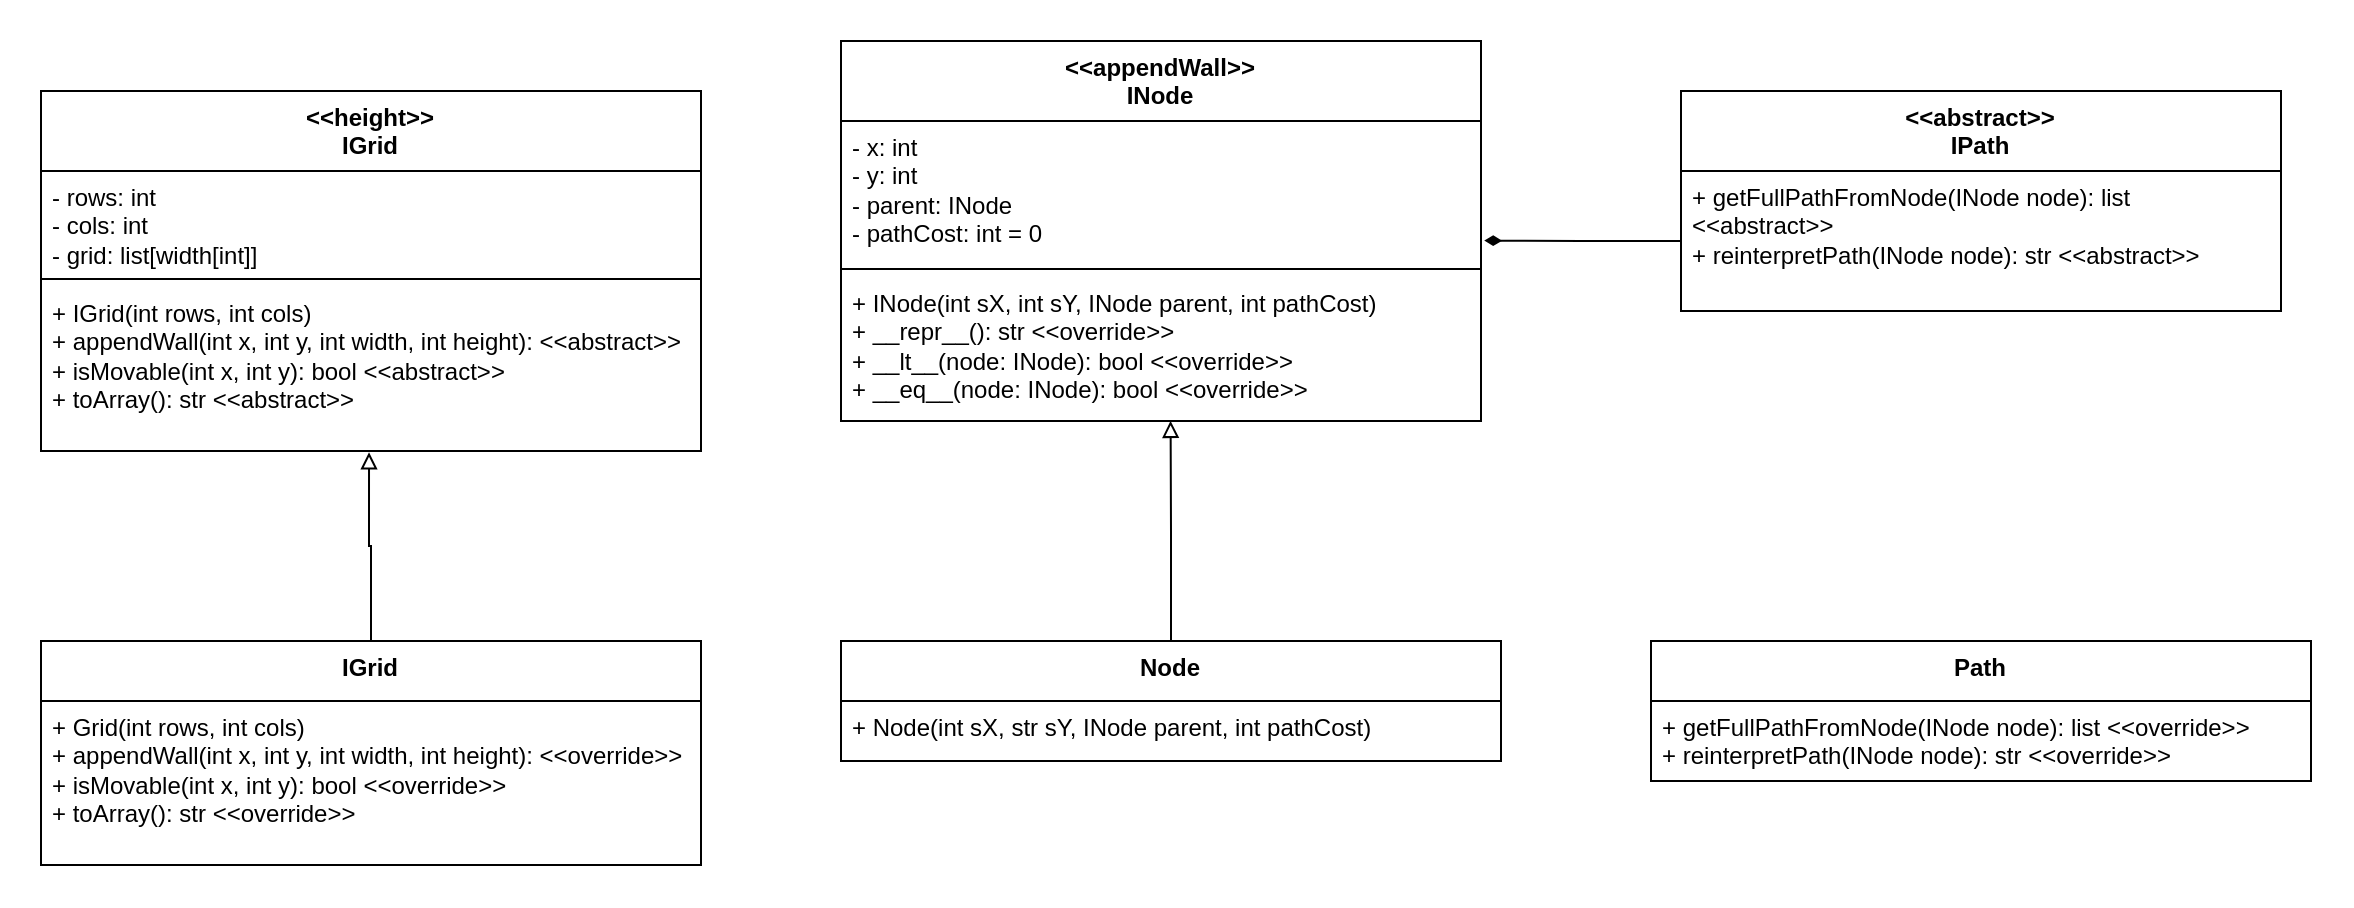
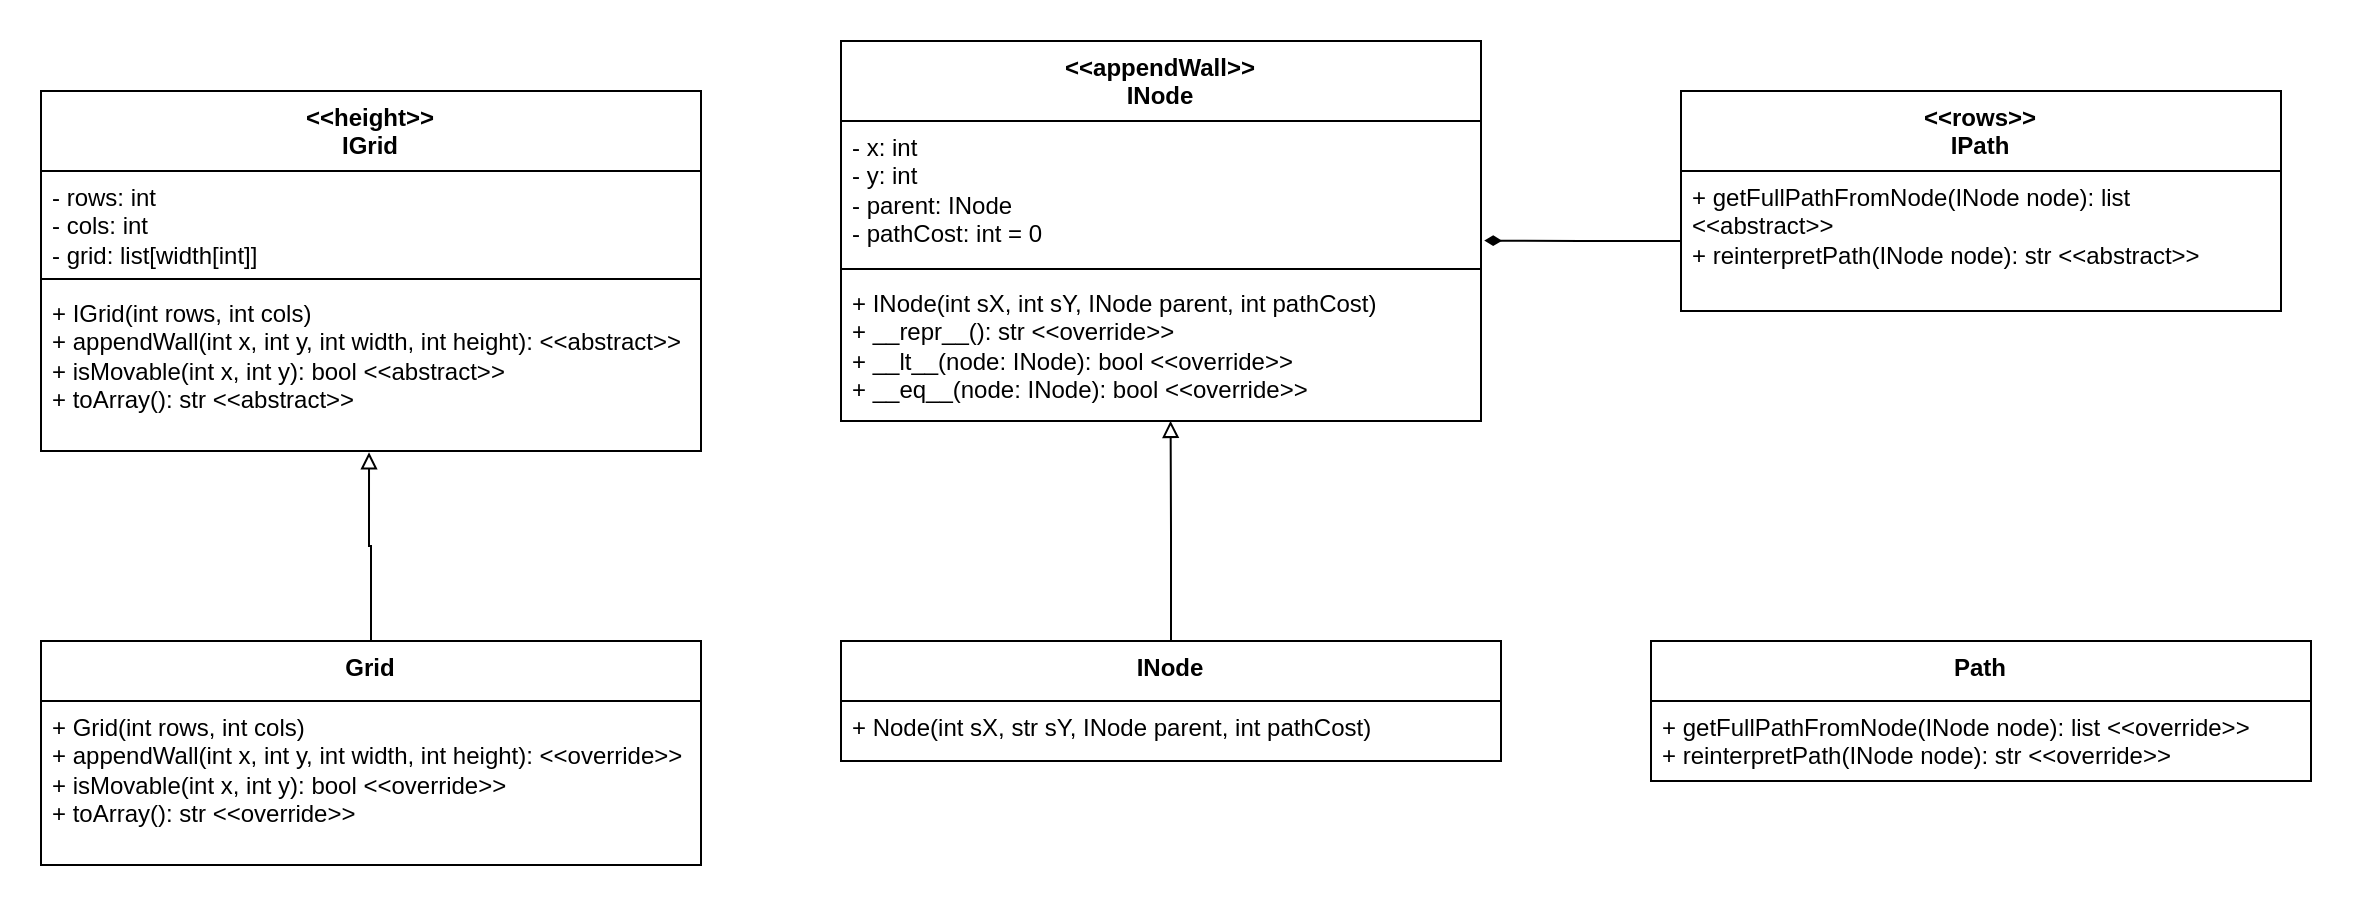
node "<<abstract>> IPath": label "<<abstract>> IPath" -> "<<rows>> IPath"
node "IGrid": label "IGrid" -> "Grid"
node "Node": label "Node" -> "INode"
